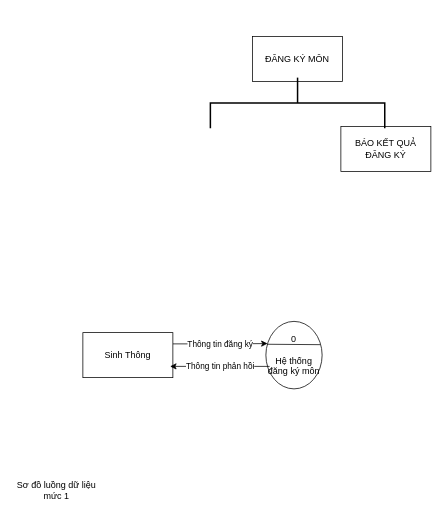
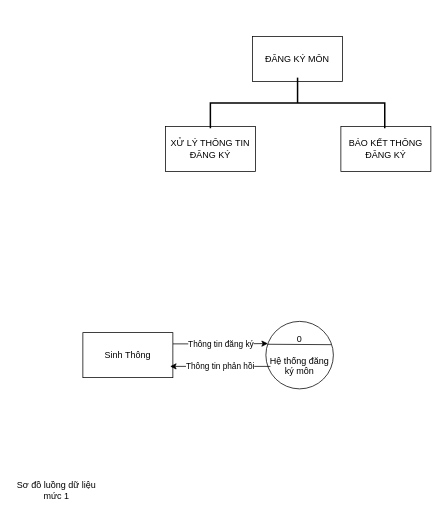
node "XỬ LÝ THÔNG TIN ĐĂNG KÝ": added
node "BÁO KẾT QUẢ ĐĂNG KÝ": label "BÁO KẾT QUẢ ĐĂNG KÝ" -> "BÁO KẾT THÔNG ĐĂNG KÝ"
node "0 Hệ thống đăng ký môn": size 56x68 -> 68x68
